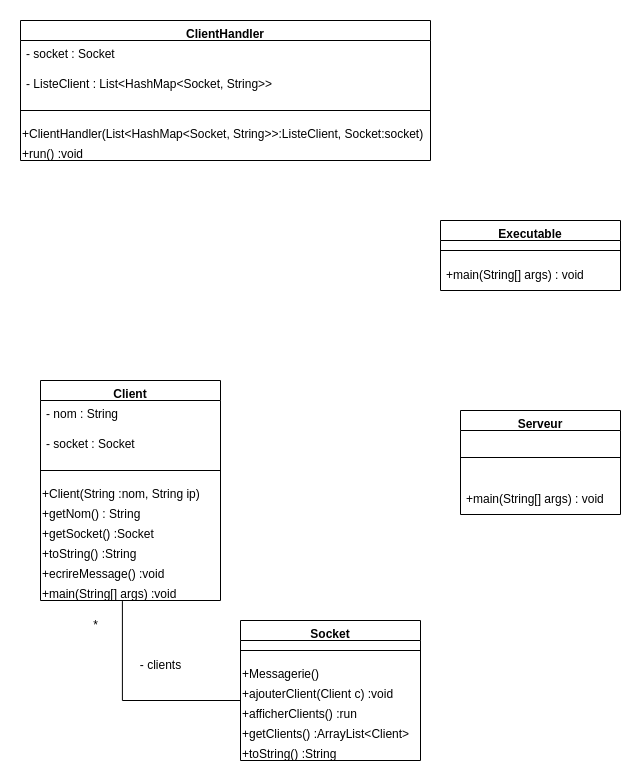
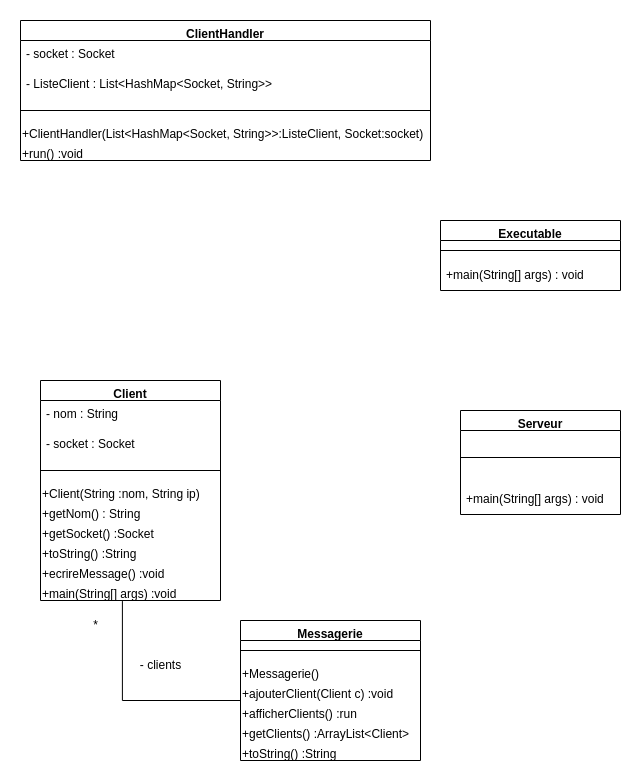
node "Socket": label "Socket" -> "Messagerie"
